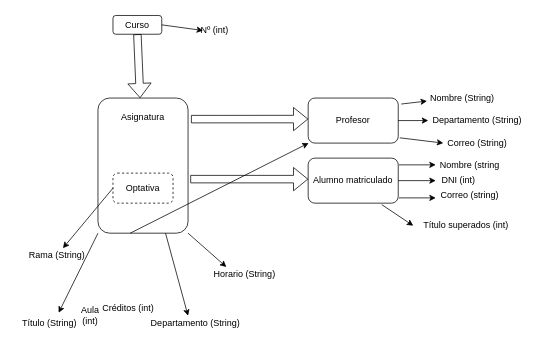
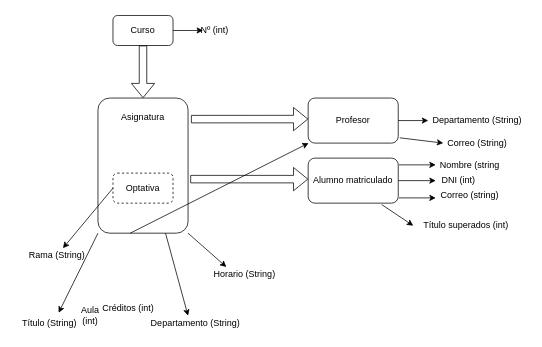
node "Curso": size 49x19 -> 60x30
node "Nombre (String)": removed
edge "Profesor" -> "Nombre (String)": removed
